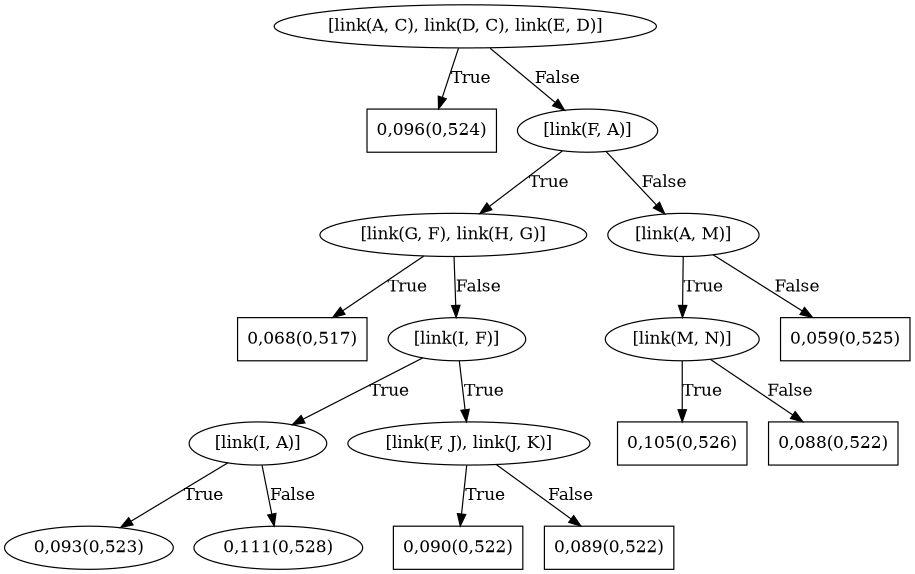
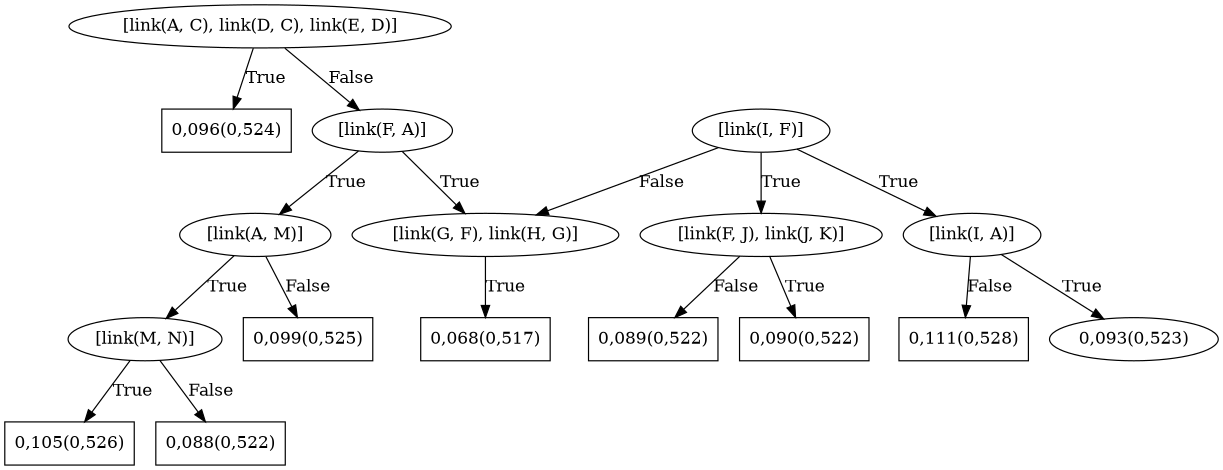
edge "[link(F, A)]" -> "[link(A, M)]": label "False" -> "True"
edge "[link(G, F), link(H, G)]" -> "[link(I, F)]": reversed
node "0,059(0,525)": label "0,059(0,525)" -> "0,099(0,525)"
node "0,111(0,528)": shape ellipse -> box
